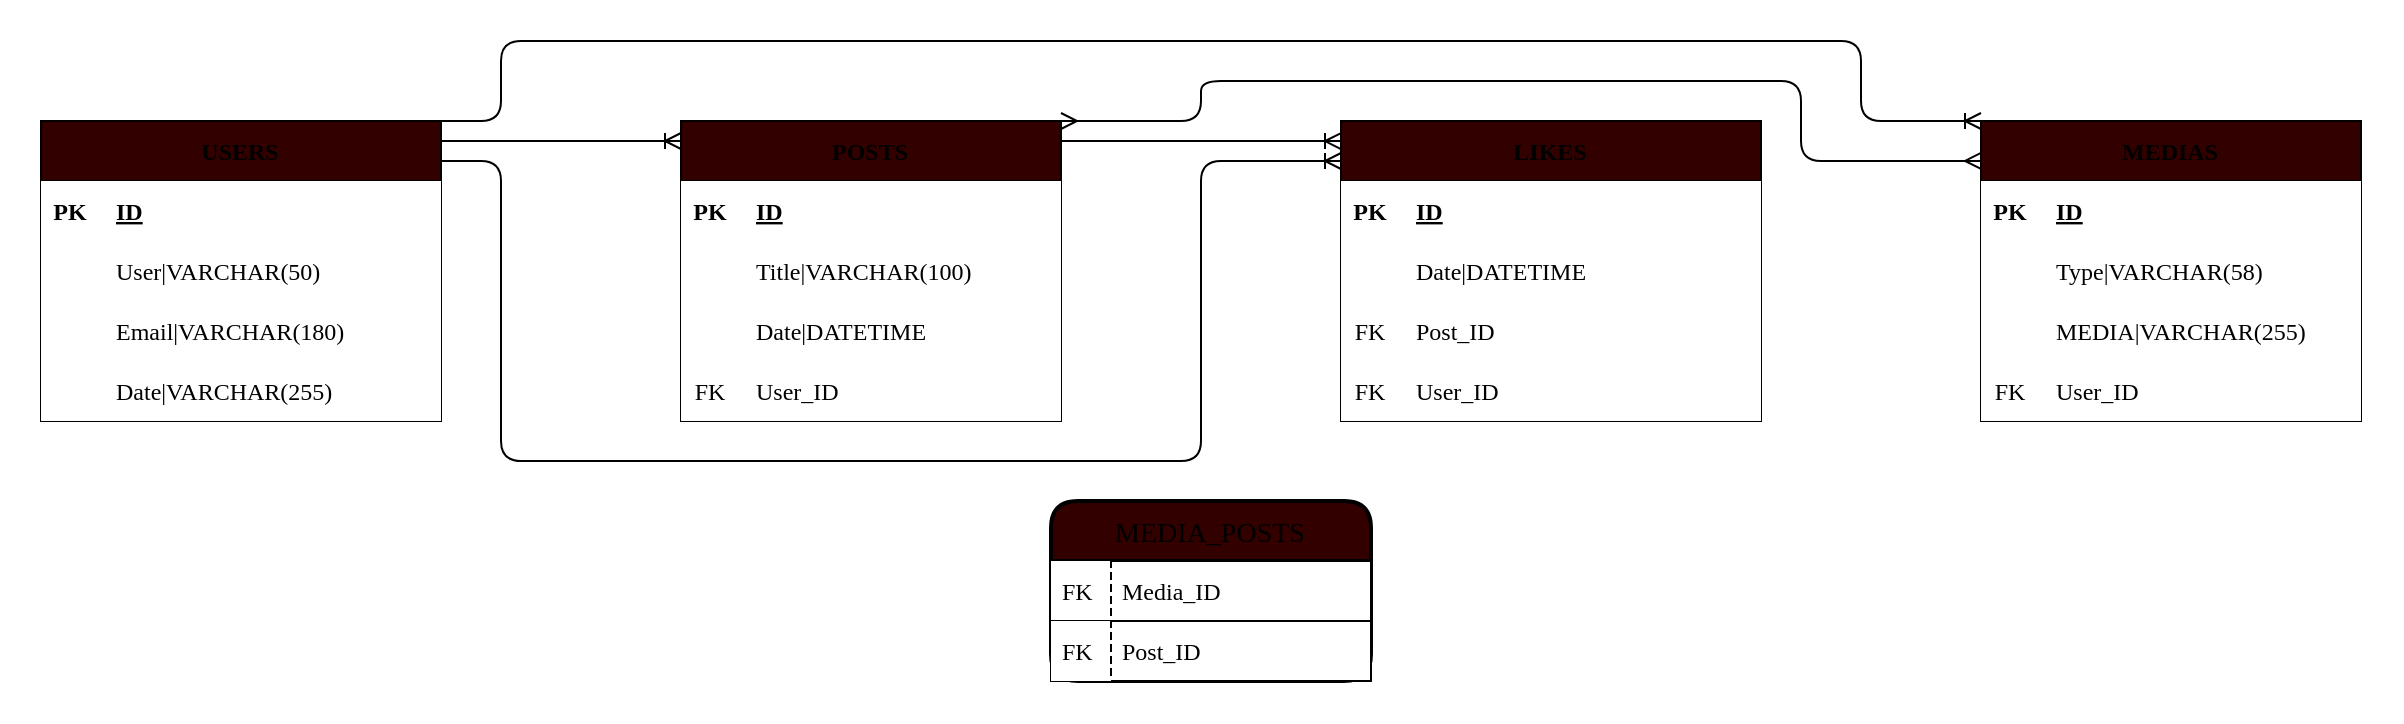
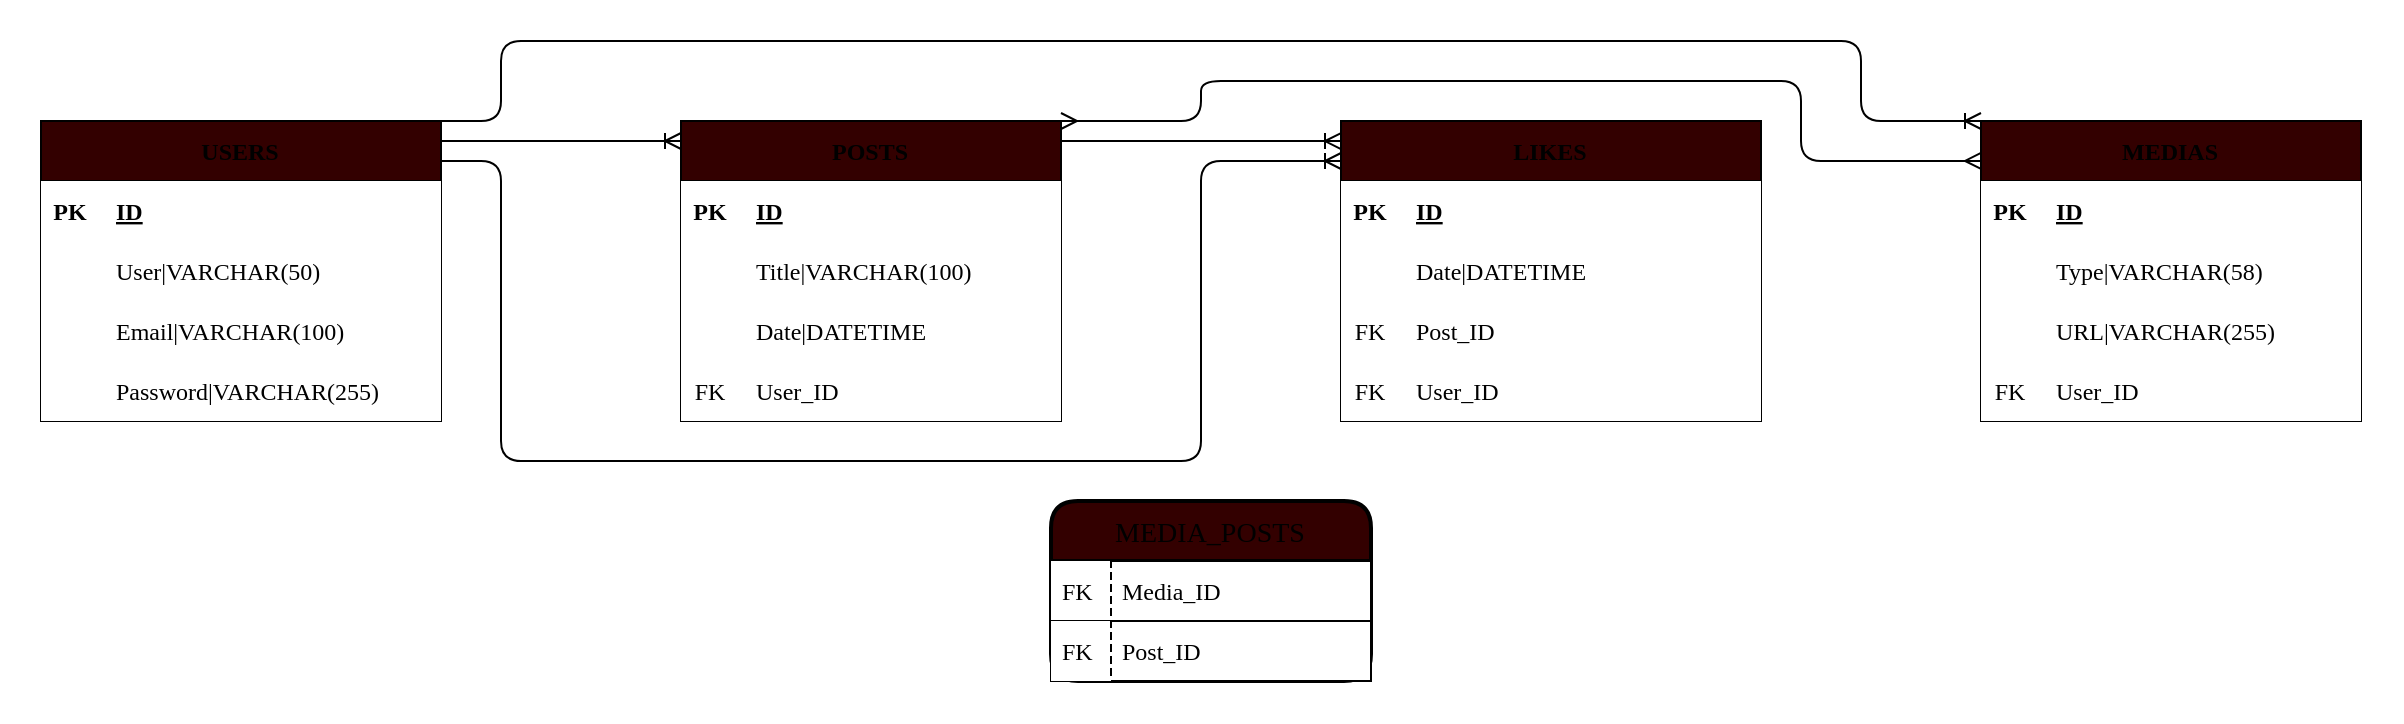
node "Email|VARCHAR(180)": label "Email|VARCHAR(180)" -> "Email|VARCHAR(100)"
node "MEDIA|VARCHAR(255)": label "MEDIA|VARCHAR(255)" -> "URL|VARCHAR(255)"
node "Date|VARCHAR(255)": label "Date|VARCHAR(255)" -> "Password|VARCHAR(255)"
